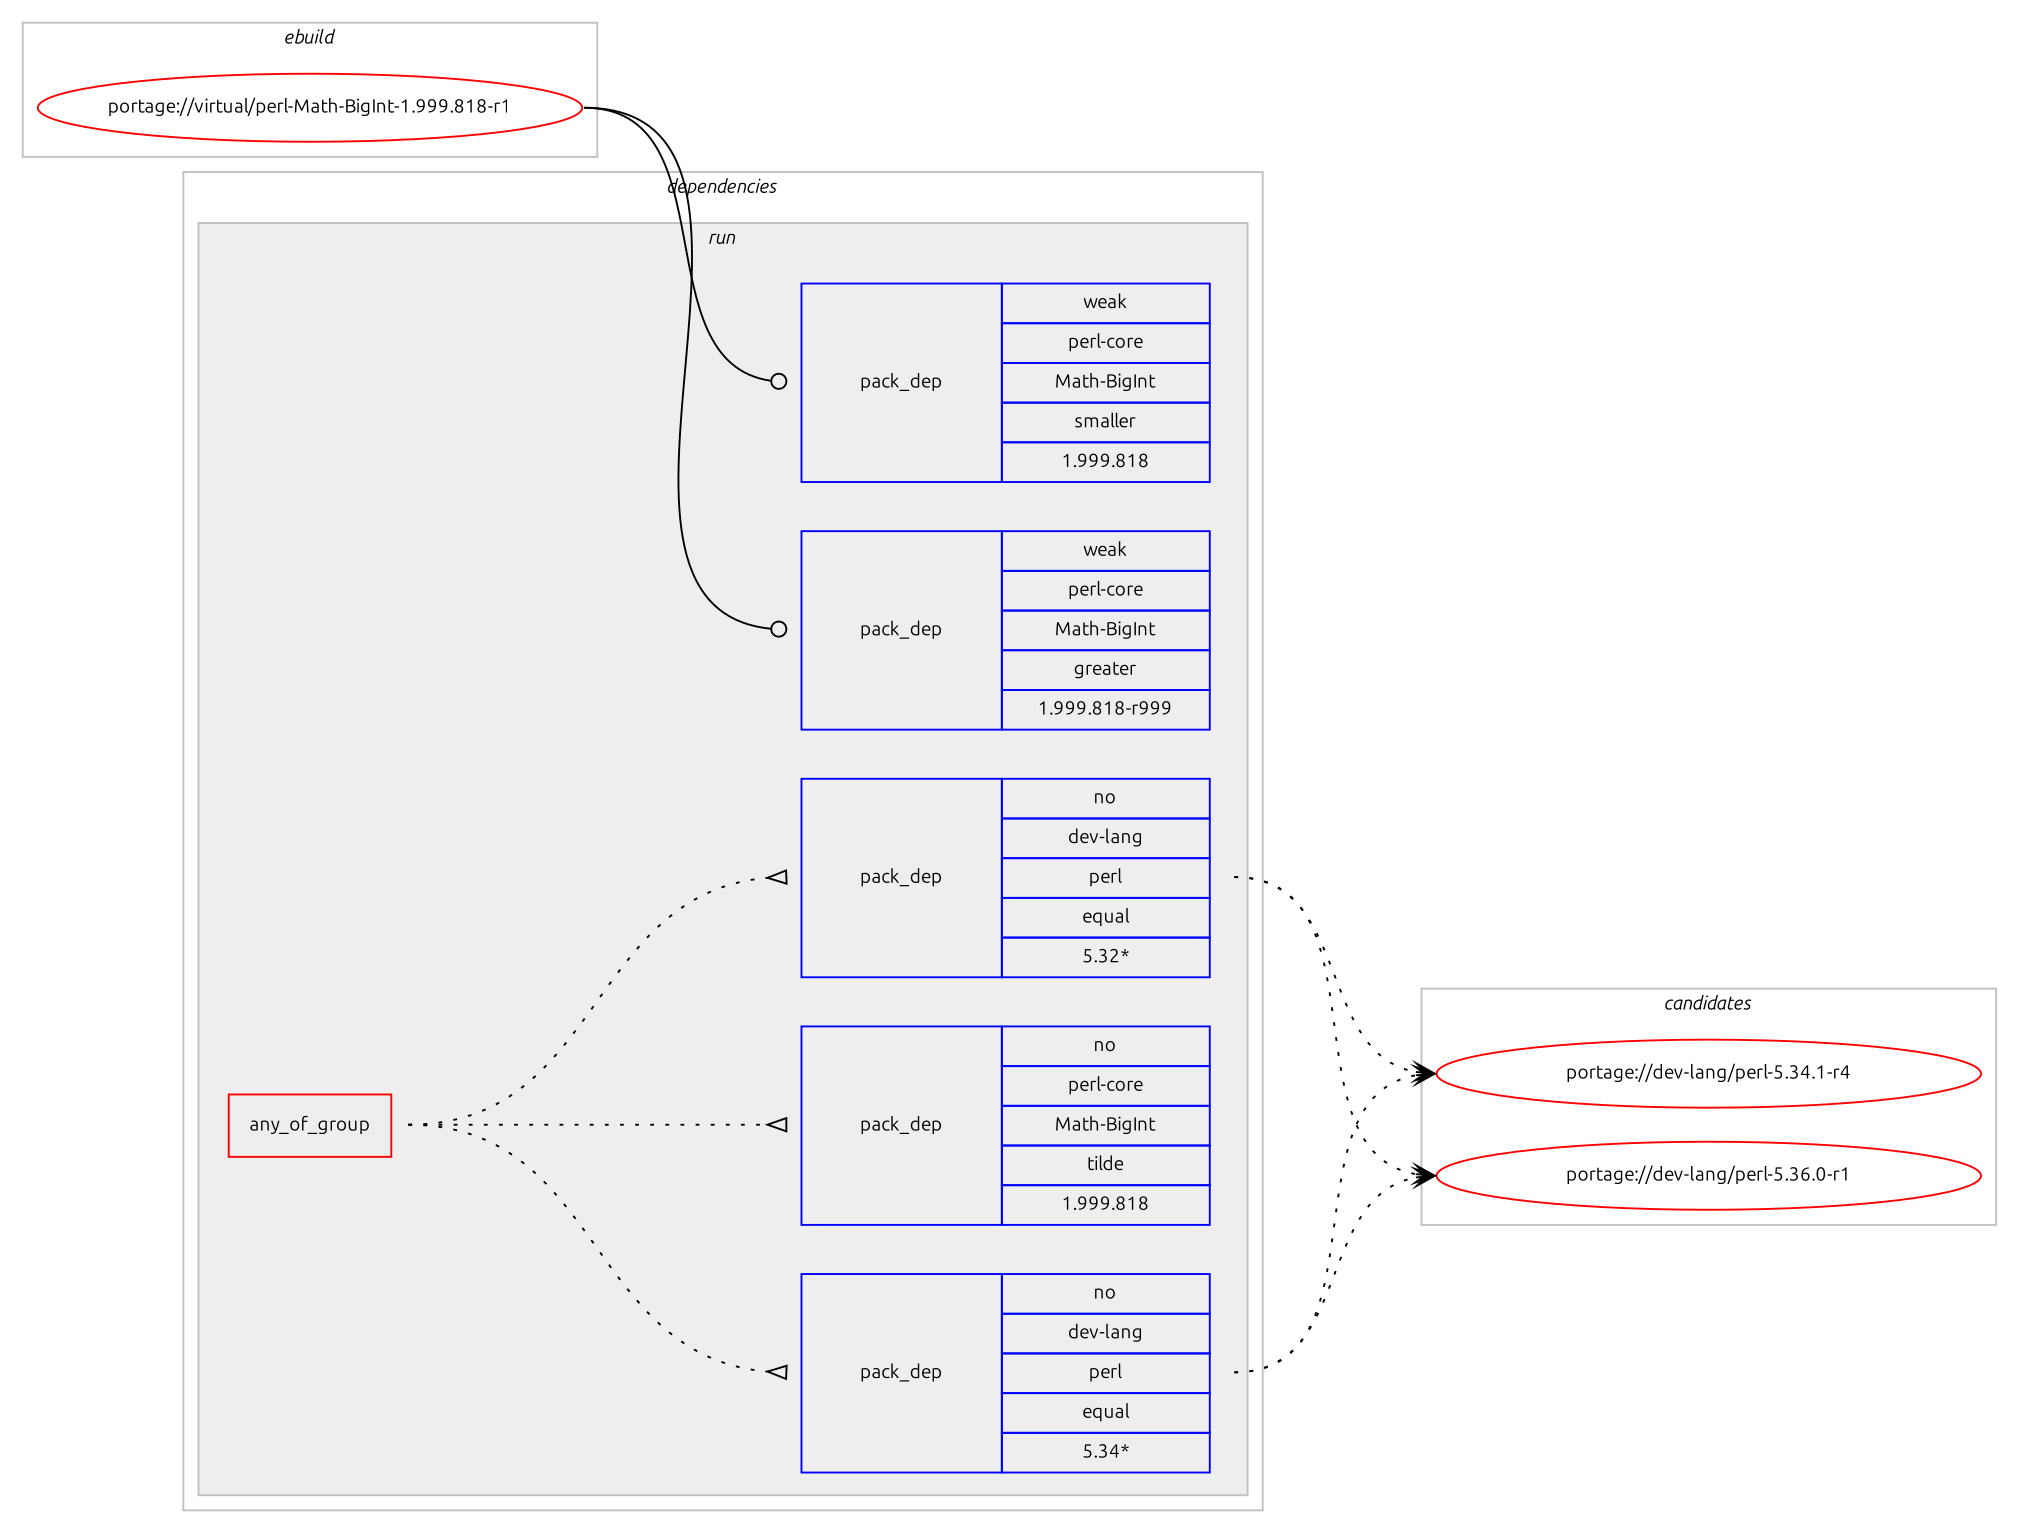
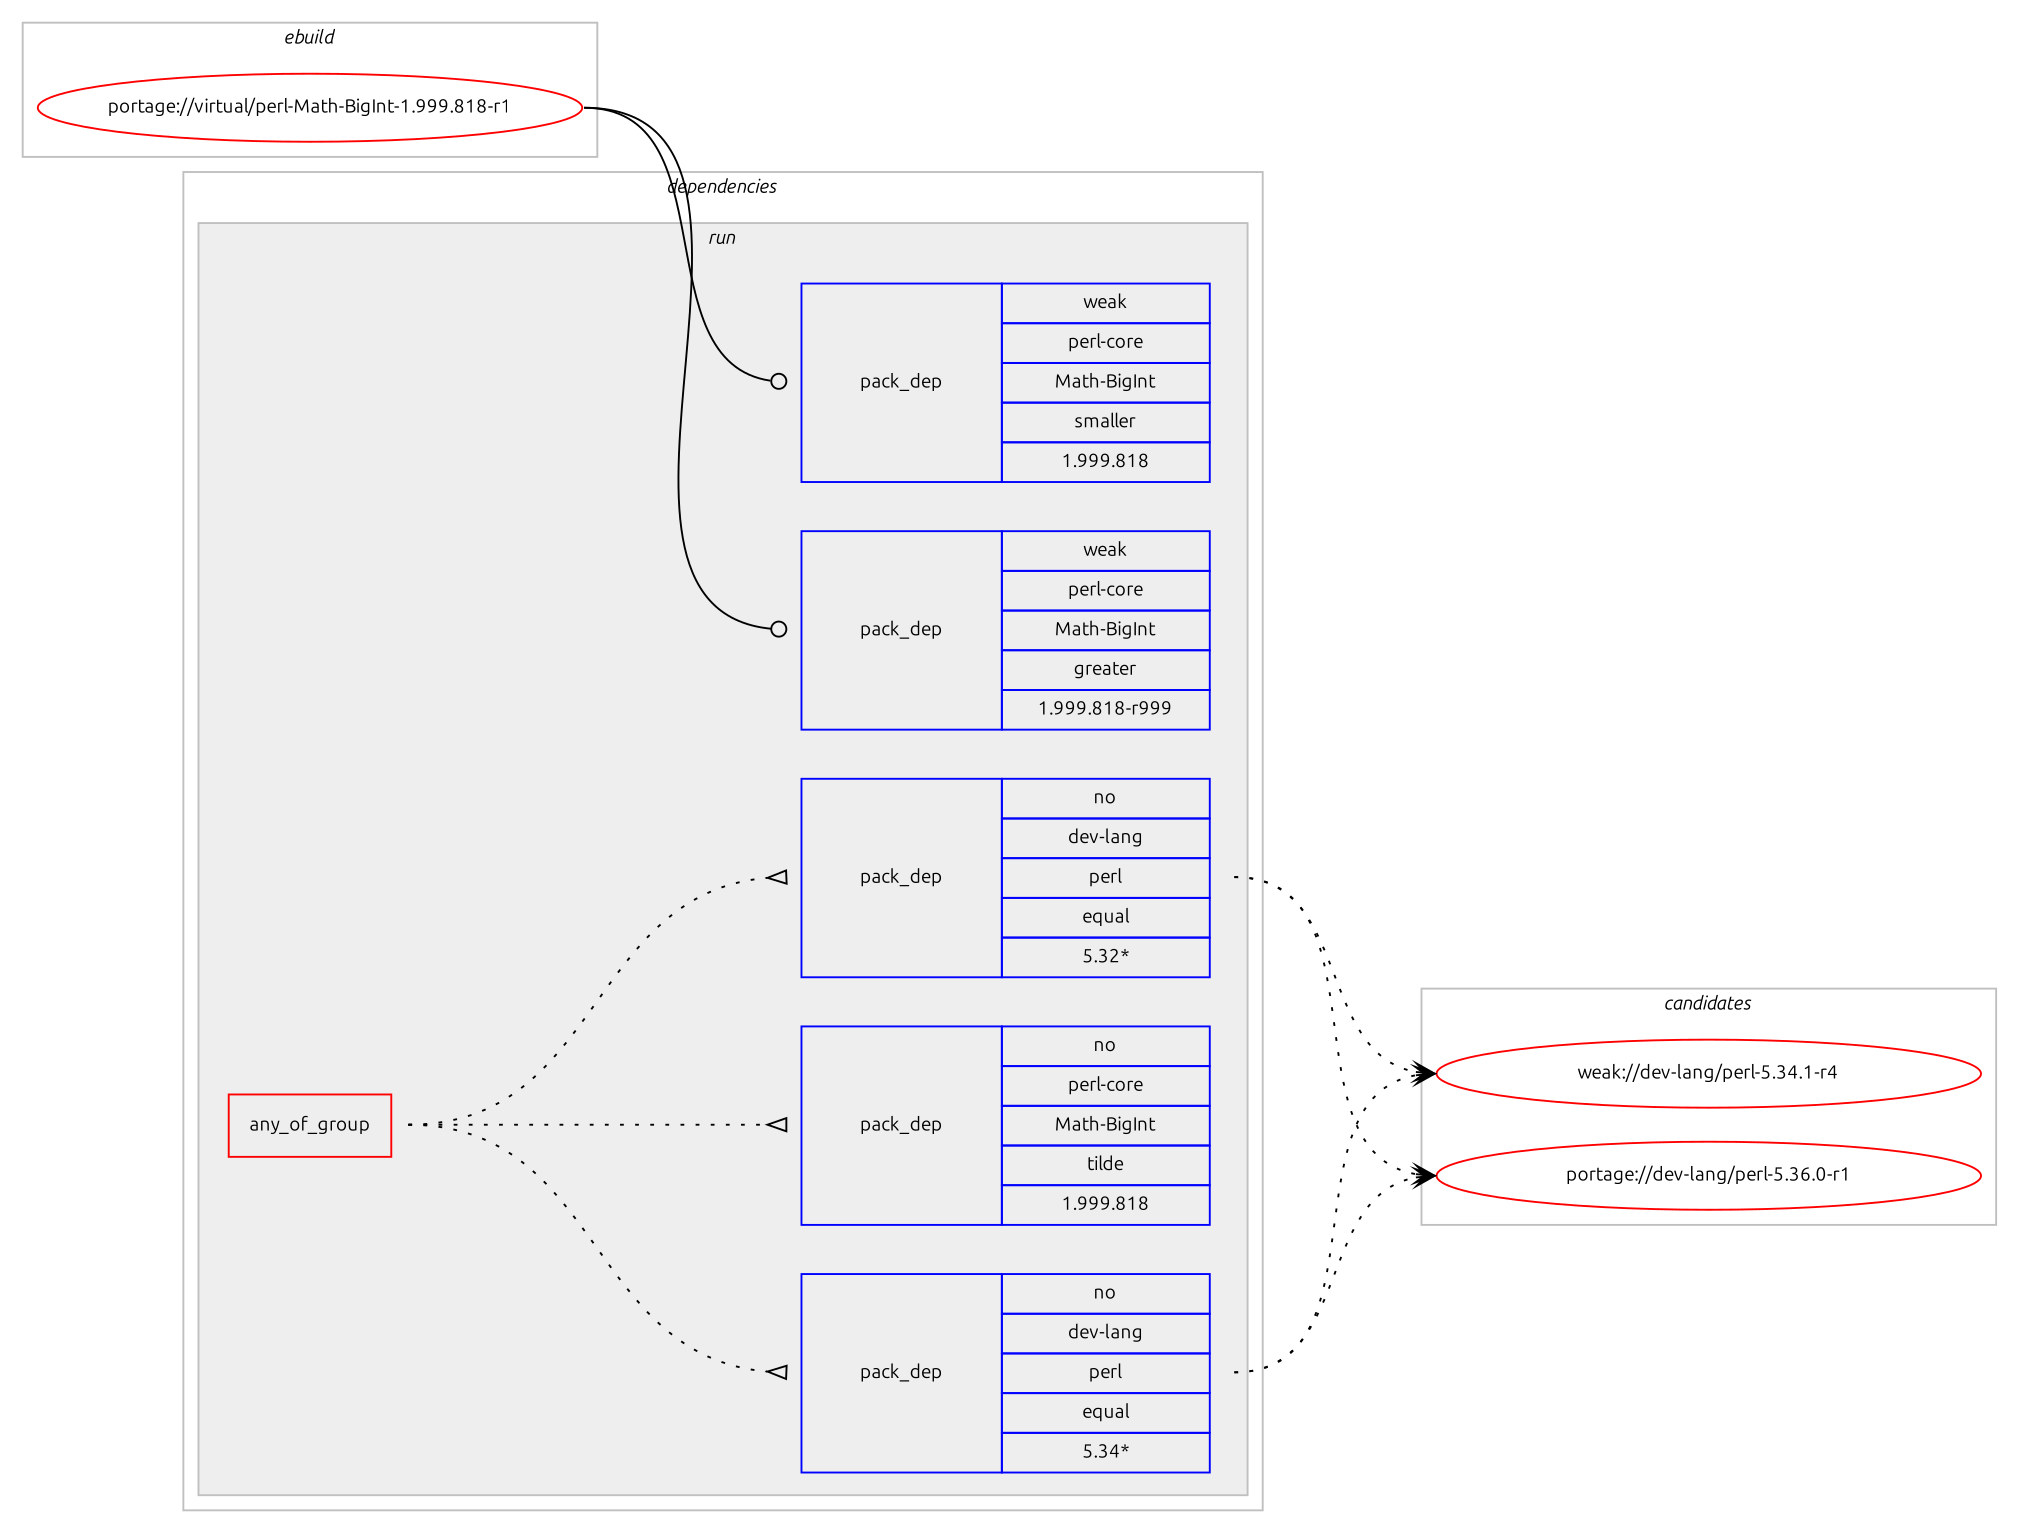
node "portage://dev-lang/perl-5.34.1-r4": label "portage://dev-lang/perl-5.34.1-r4" -> "weak://dev-lang/perl-5.34.1-r4"
